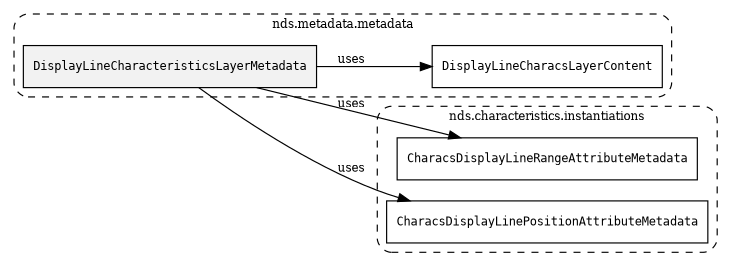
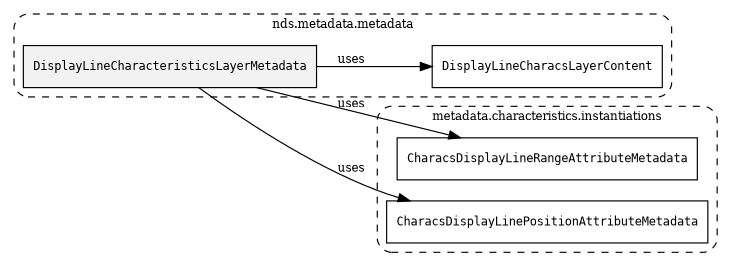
cluster "nds.characteristics.instantiations": label "nds.characteristics.instantiations" -> "metadata.characteristics.instantiations"
